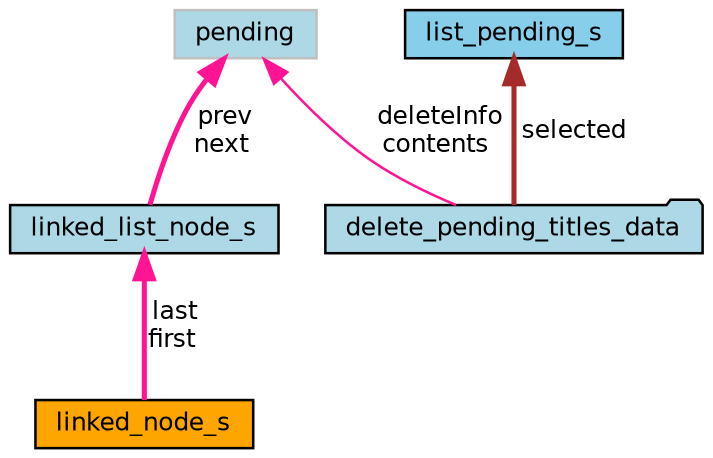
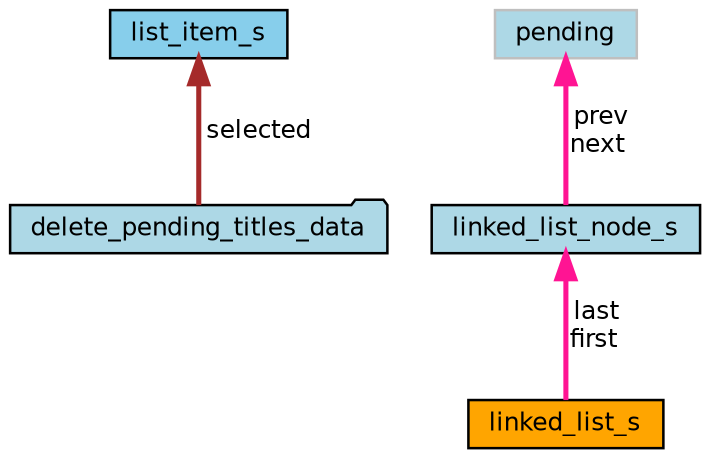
node "list_pending_s": label "list_pending_s" -> "list_item_s"
edge "delete_pending_titles_data" -> "pending": removed, label "deleteInfo contents"
node "linked_node_s": label "linked_node_s" -> "linked_list_s"
